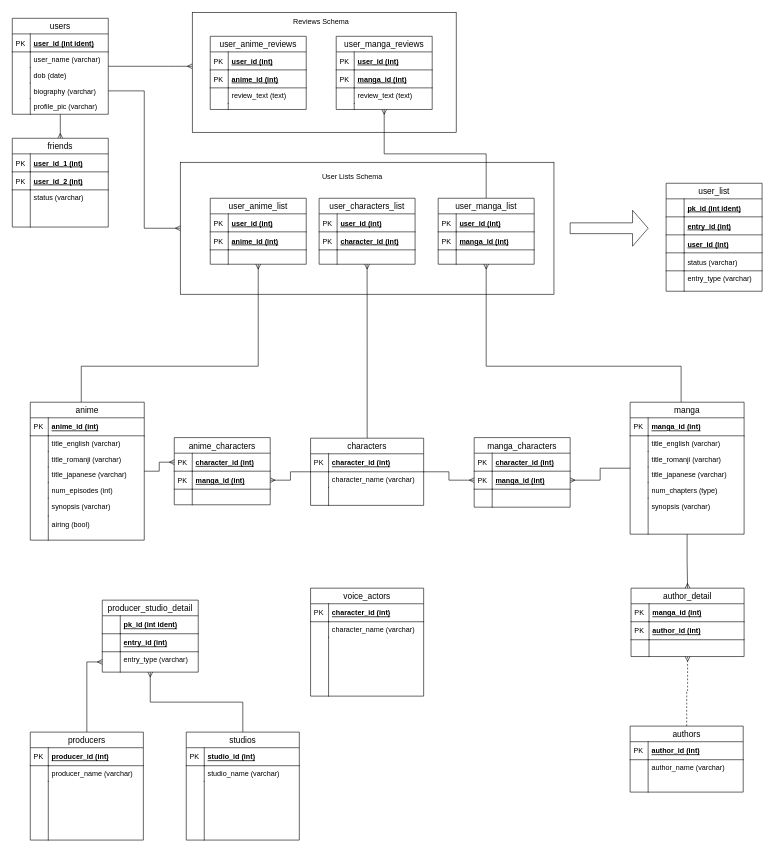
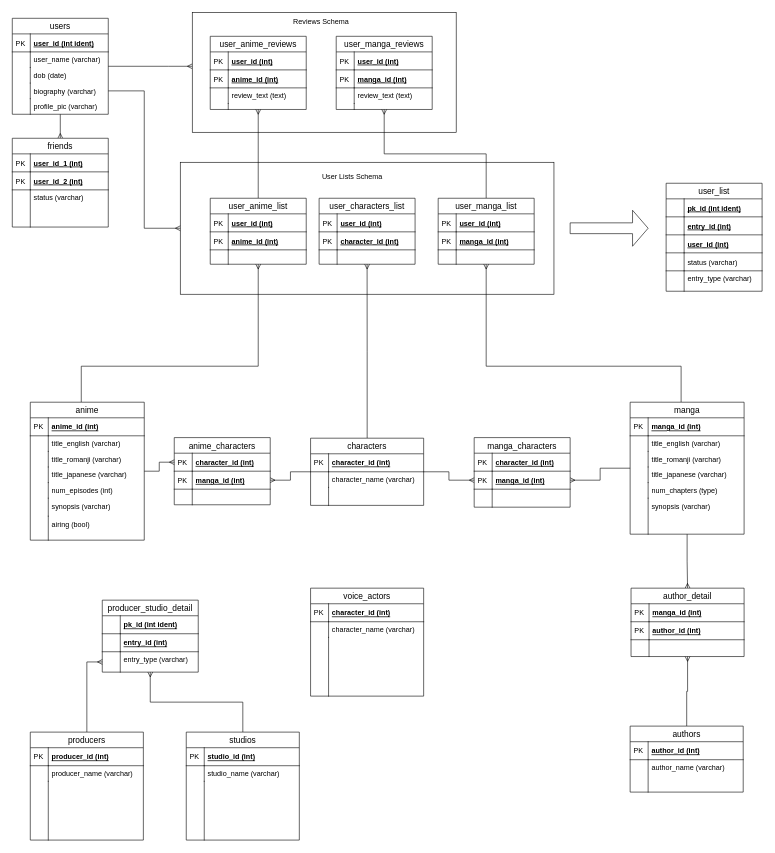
edge "user_anime_list" -> "user_anime_reviews": added
edge "authors" -> "author_detail": style dashed -> solid
